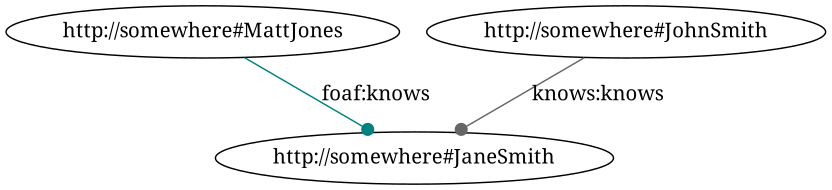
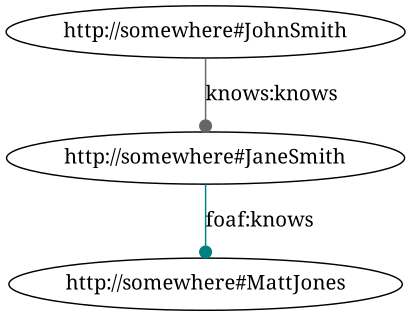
edge "http://somewhere#MattJones" -> "http://somewhere#JaneSmith": reversed
